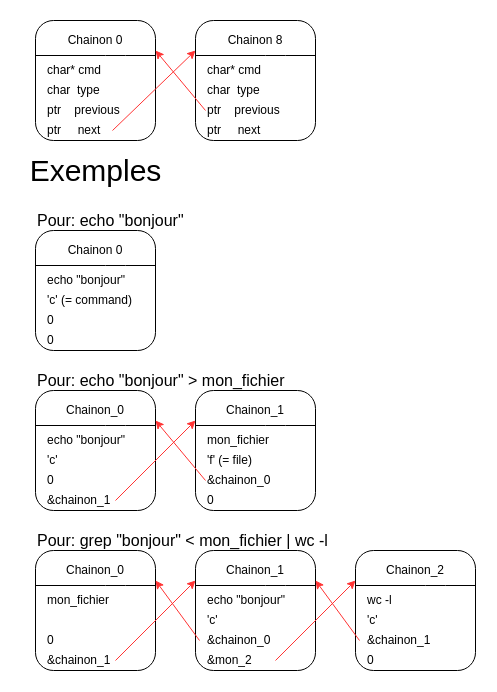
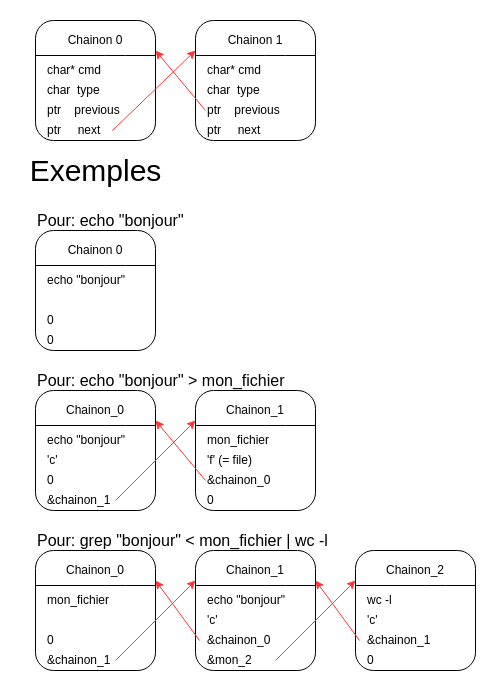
node "Chainon 8": label "Chainon 8" -> "Chainon 1"
node "'c' (= command)": removed
